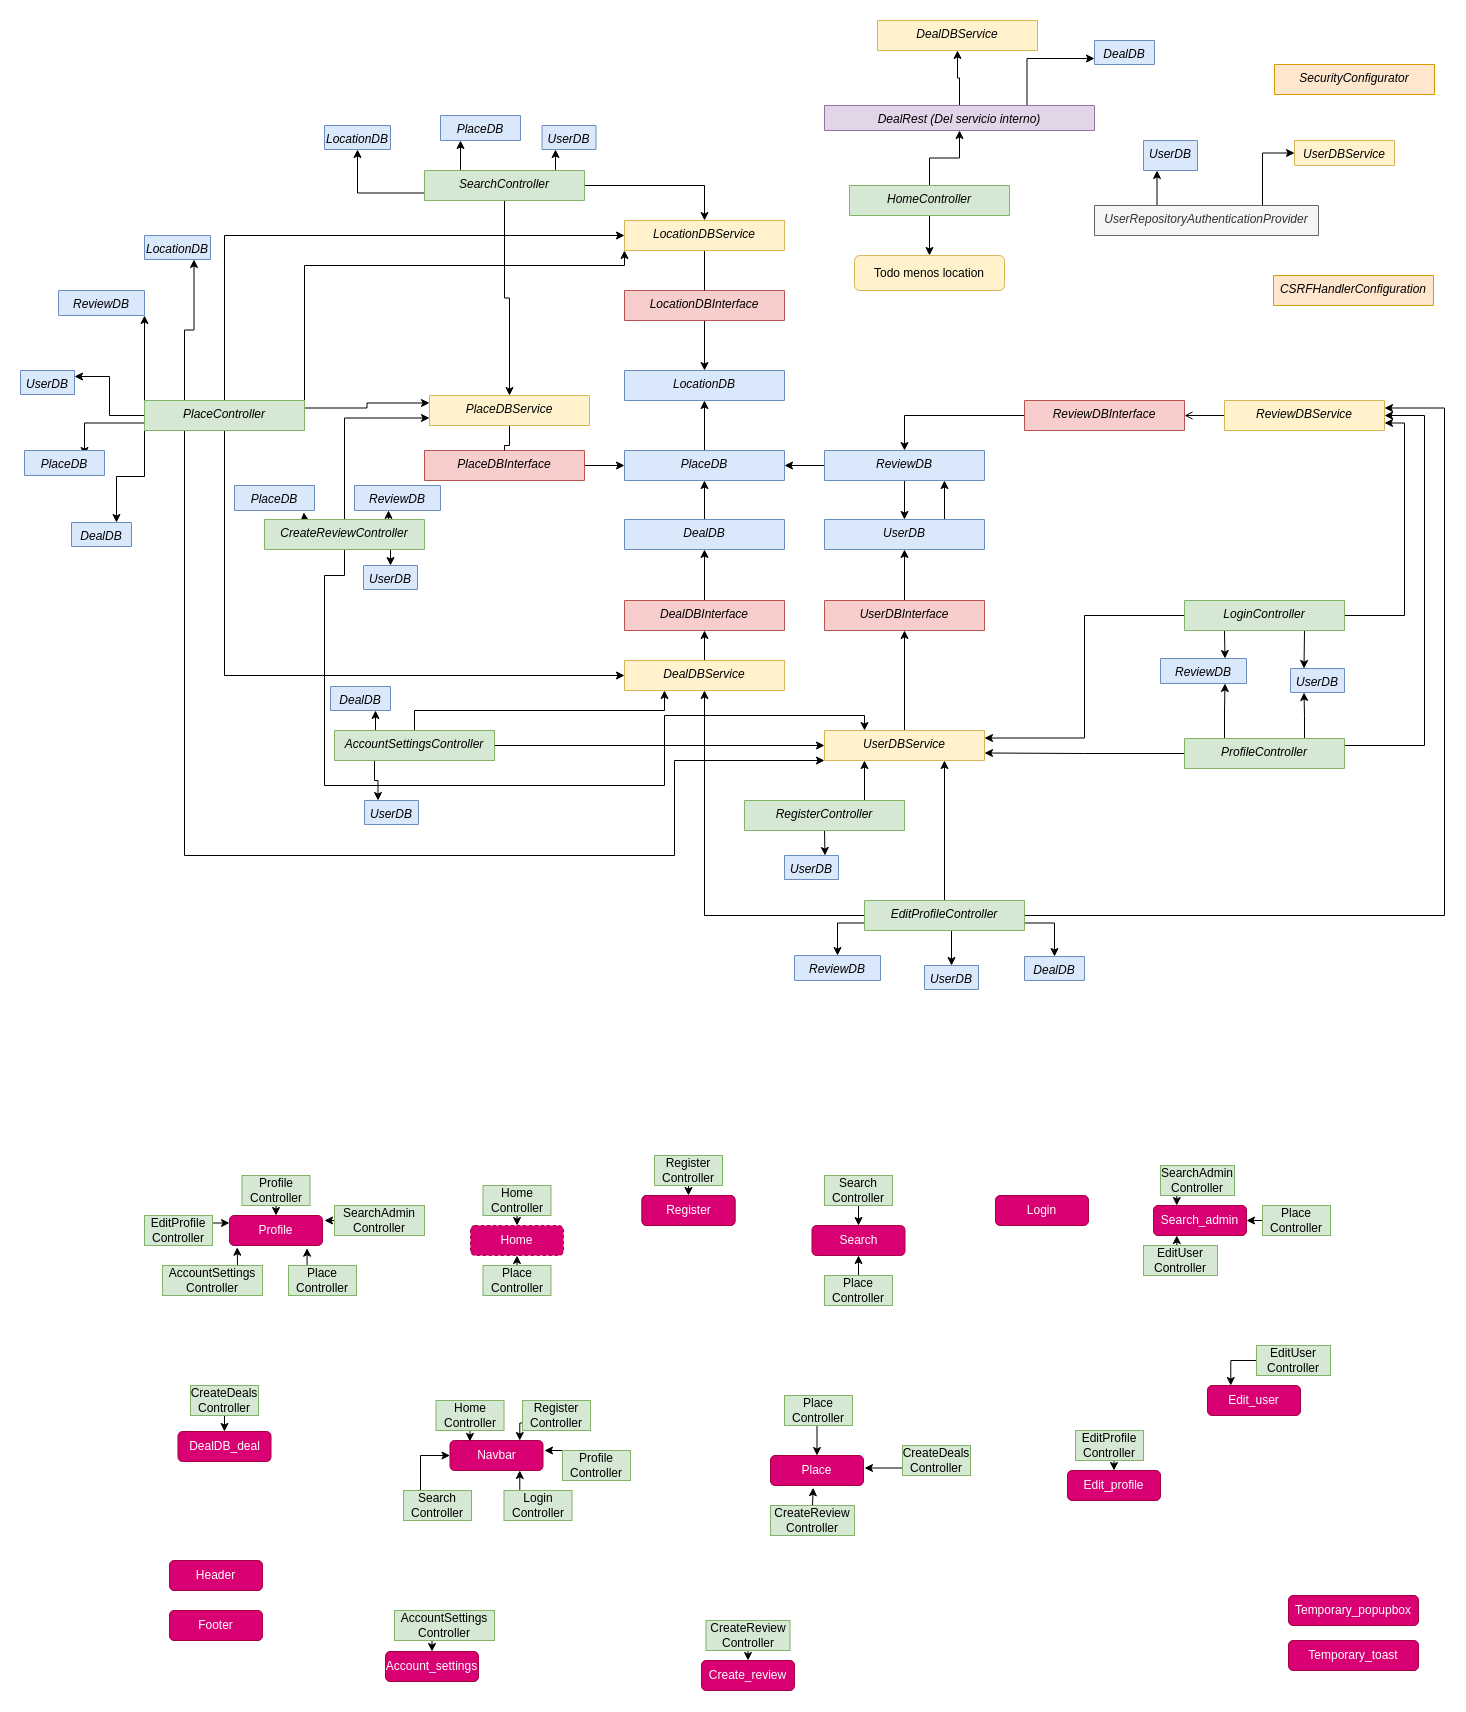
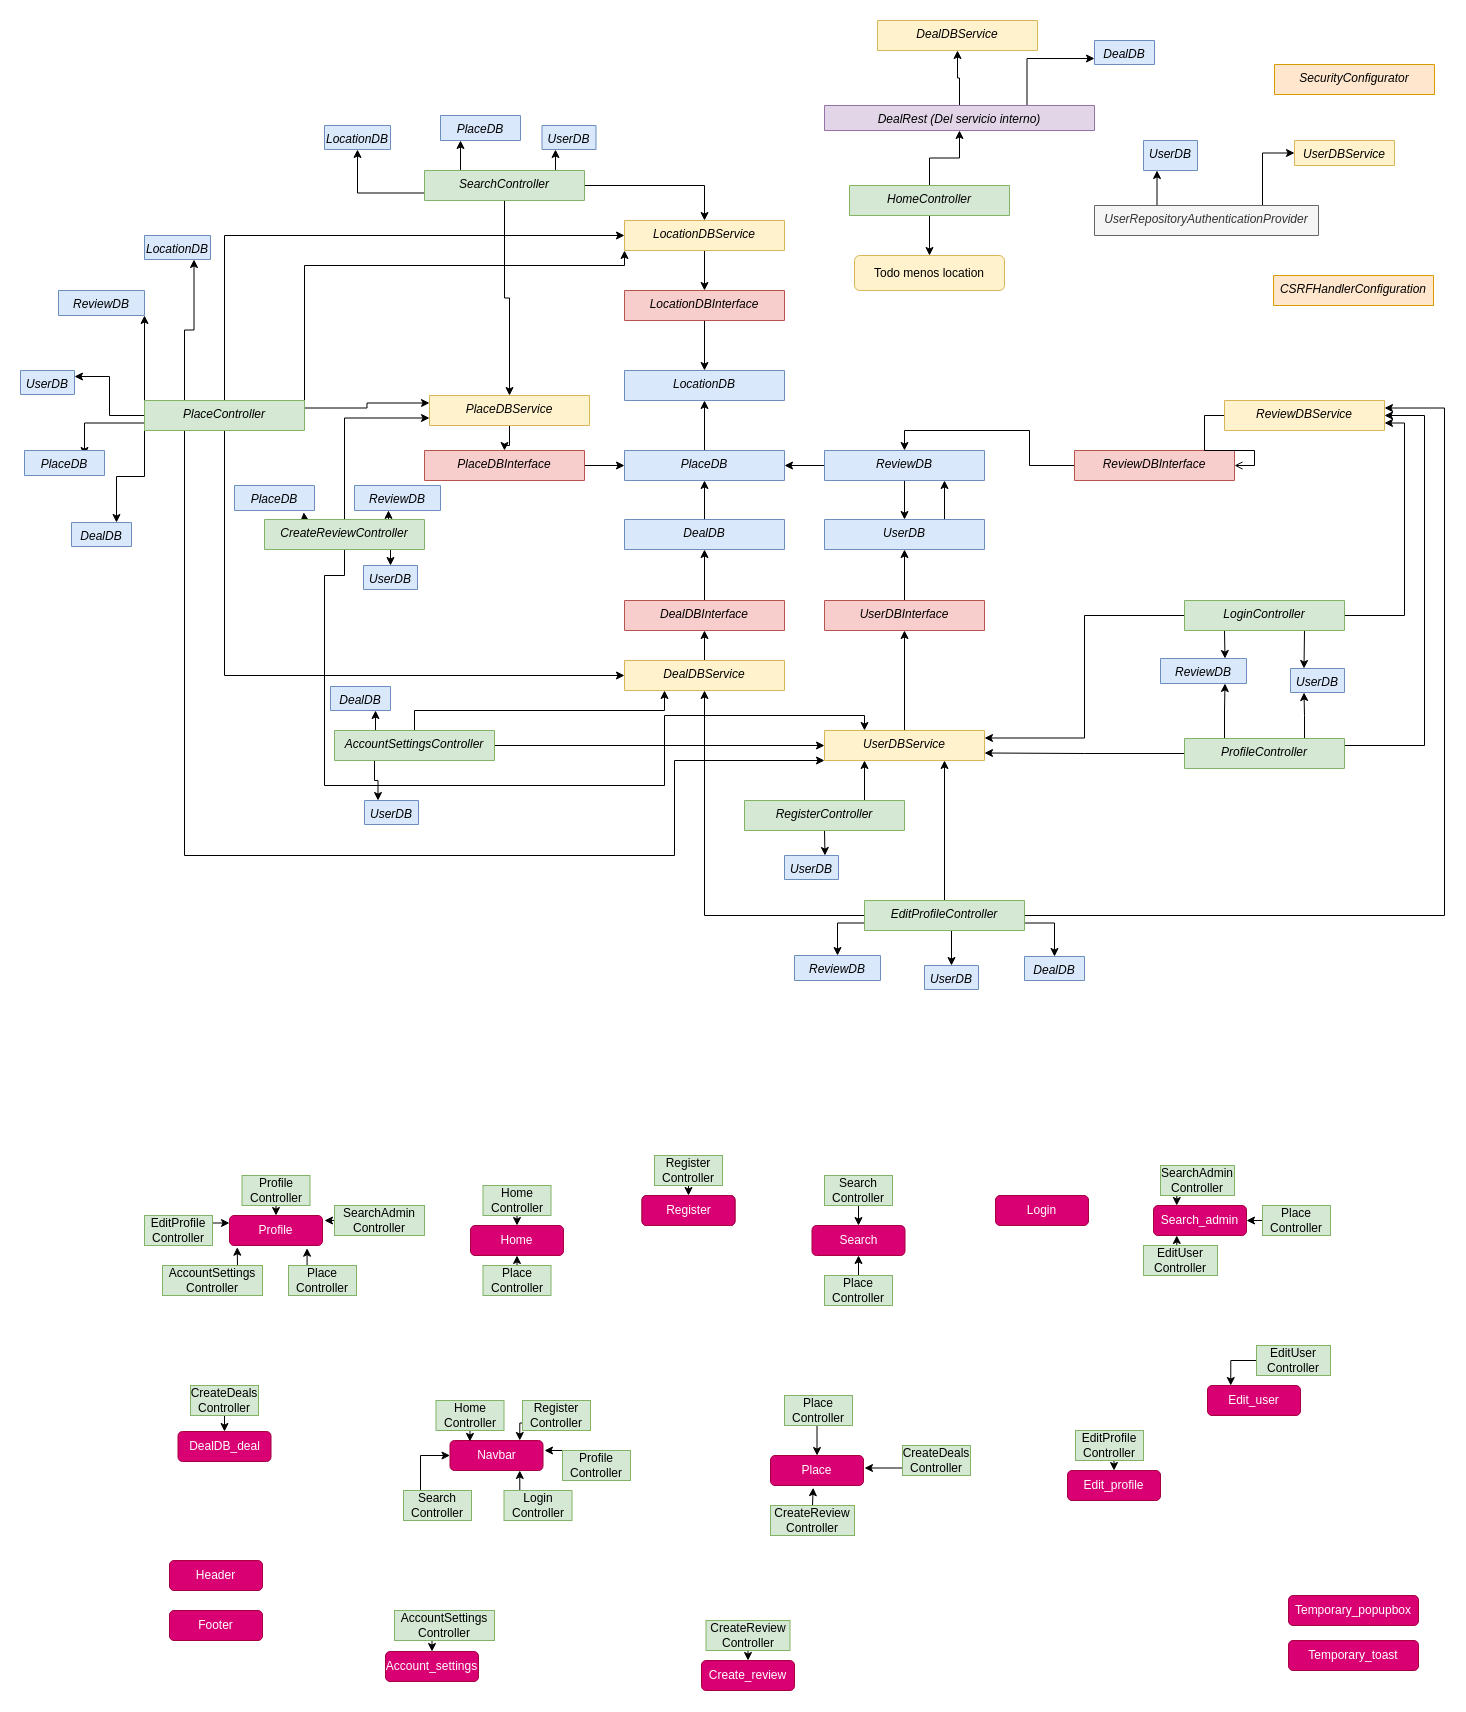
edge "LocationDBService" -- "LocationDBInterface": arrowhead none -> classic
node "ReviewDBInterface": moved (1105, 416) -> (1155, 466)
edge "PlaceDBService" -- "PlaceDBInterface": arrowhead none -> classic
node "Home": style dashed -> solid
